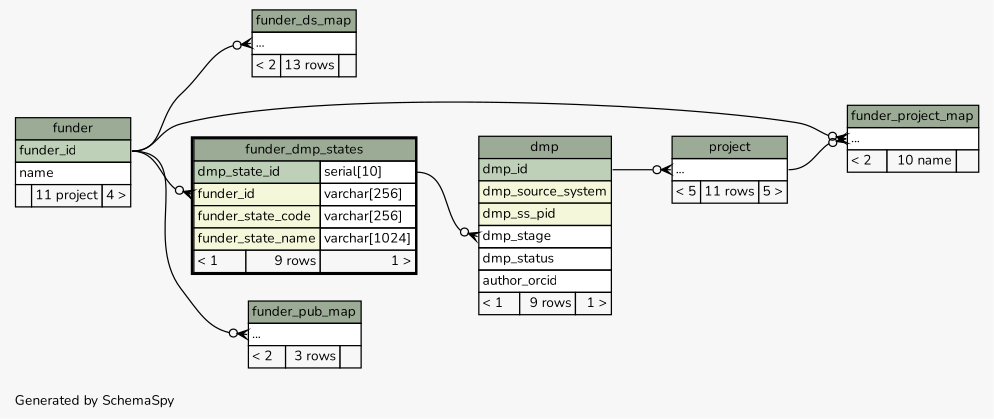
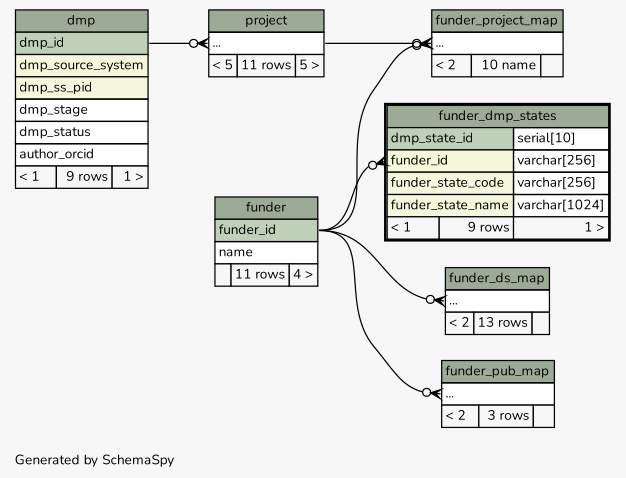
node "funder": text "11 project" -> "11 rows"
edge "funder_dmp_states" -> "dmp": removed
